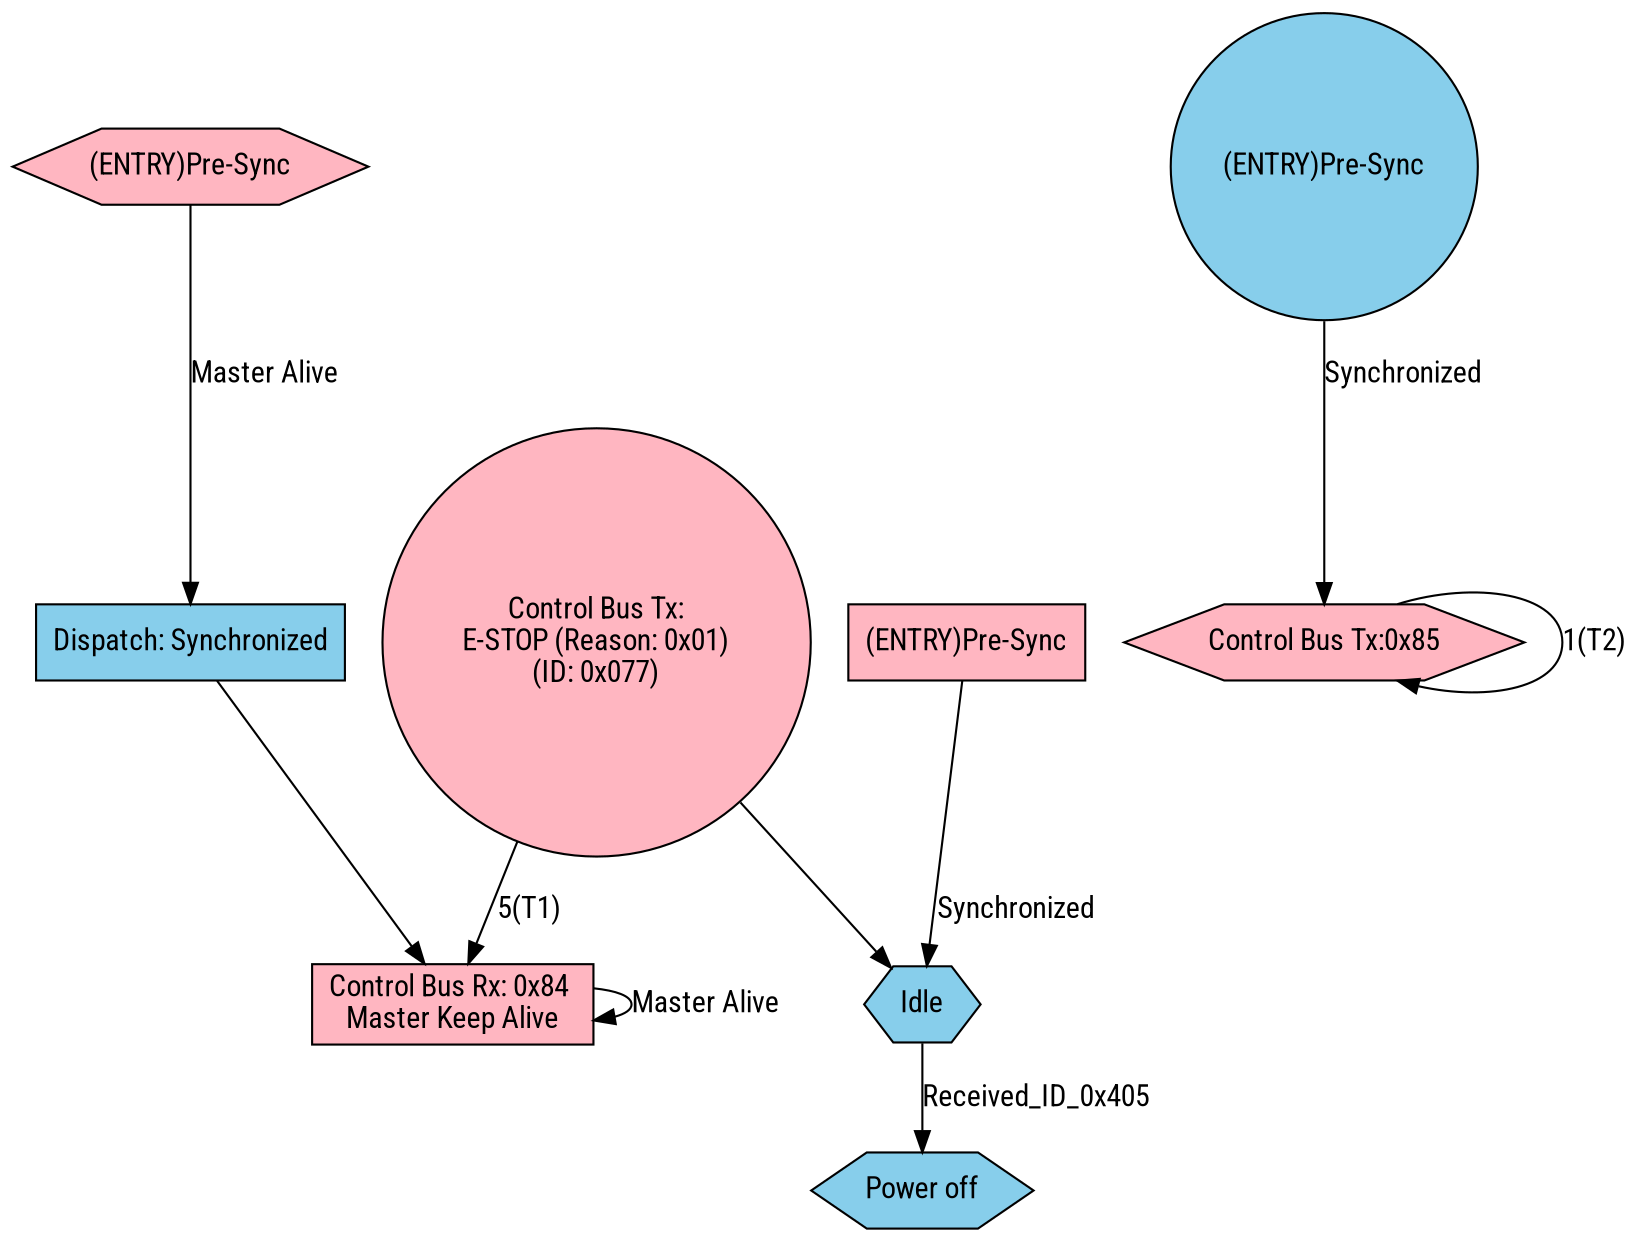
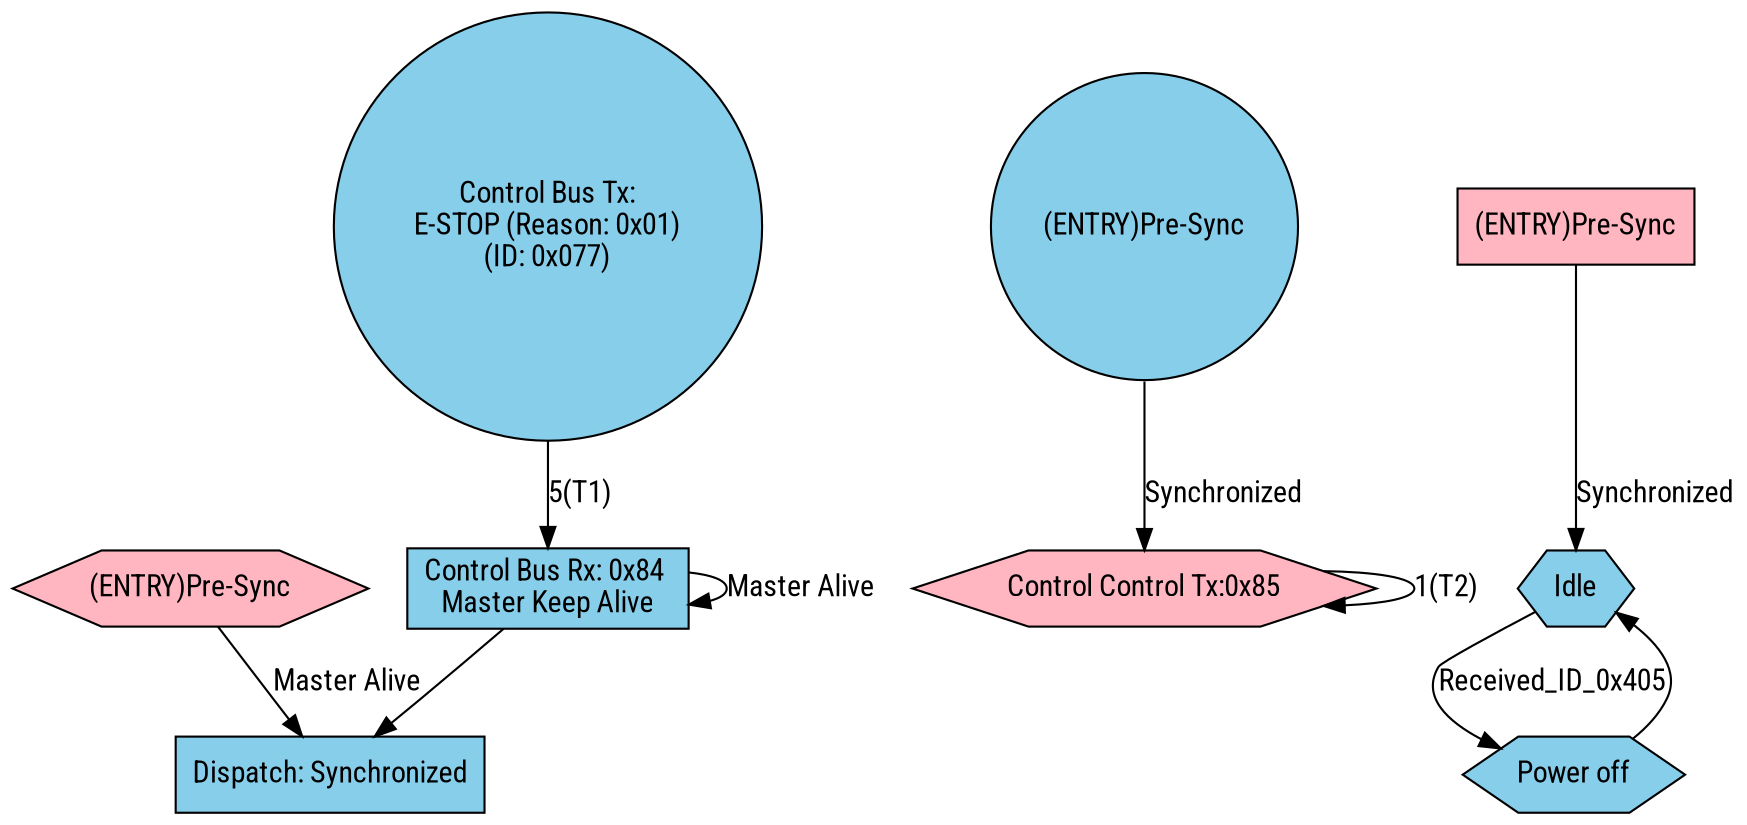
node "Control Bus Tx: E-STOP (Reason: 0x01) (ID: 0x077)": fillcolor lightpink -> skyblue
node "Control Bus Tx:0x85": label "Control Bus Tx:0x85" -> "Control Control Tx:0x85"
edge "Dispatch: Synchronized" -> "Control Bus Rx: 0x84 Master Keep Alive": reversed
edge "Control Bus Tx: E-STOP (Reason: 0x01) (ID: 0x077)" -> "Idle": now "Power off" -> "Idle"
node "Control Bus Rx: 0x84 Master Keep Alive": fillcolor lightpink -> skyblue
